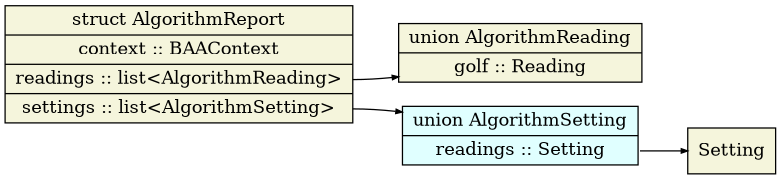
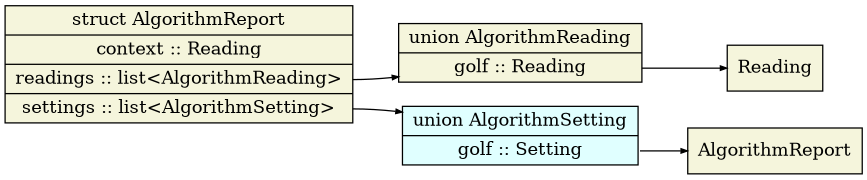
node "struct AlgorithmReport": text "context :: BAAContext" -> "context :: Reading"
node "Reading": added
node "union AlgorithmSetting": text "readings :: Setting" -> "golf :: Setting"
node "Setting": label "Setting" -> "AlgorithmReport"
